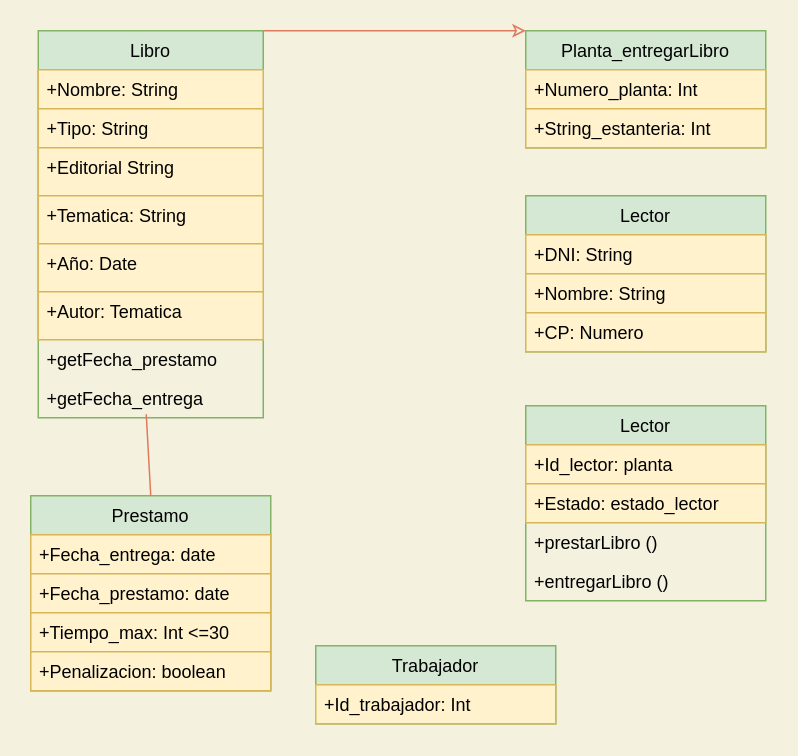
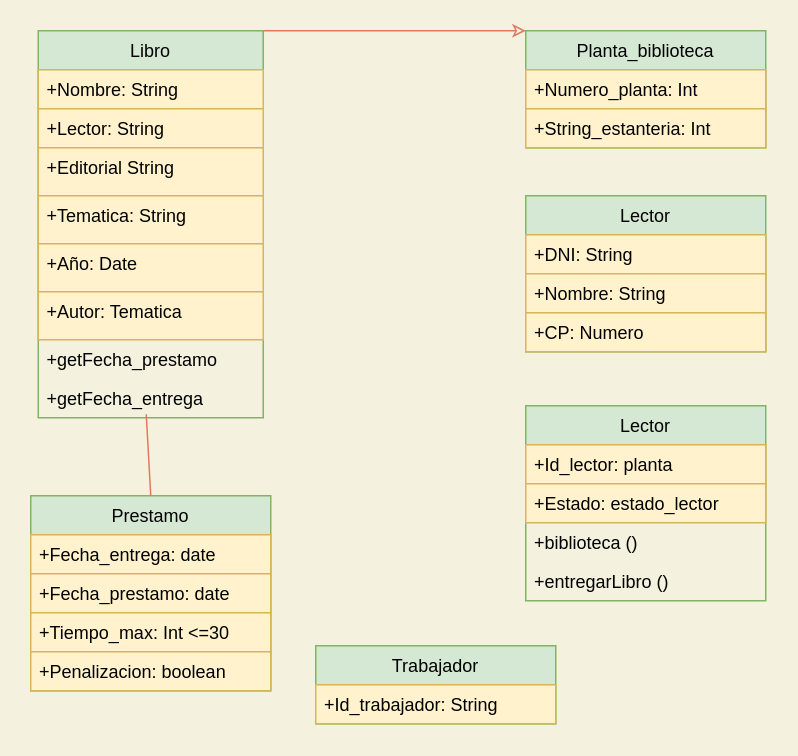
node "Planta_entregarLibro": label "Planta_entregarLibro" -> "Planta_biblioteca"
node "+Tipo: String": label "+Tipo: String" -> "+Lector: String"
node "+prestarLibro ()": label "+prestarLibro ()" -> "+biblioteca ()"
node "+Id_trabajador: Int": label "+Id_trabajador: Int" -> "+Id_trabajador: String"
